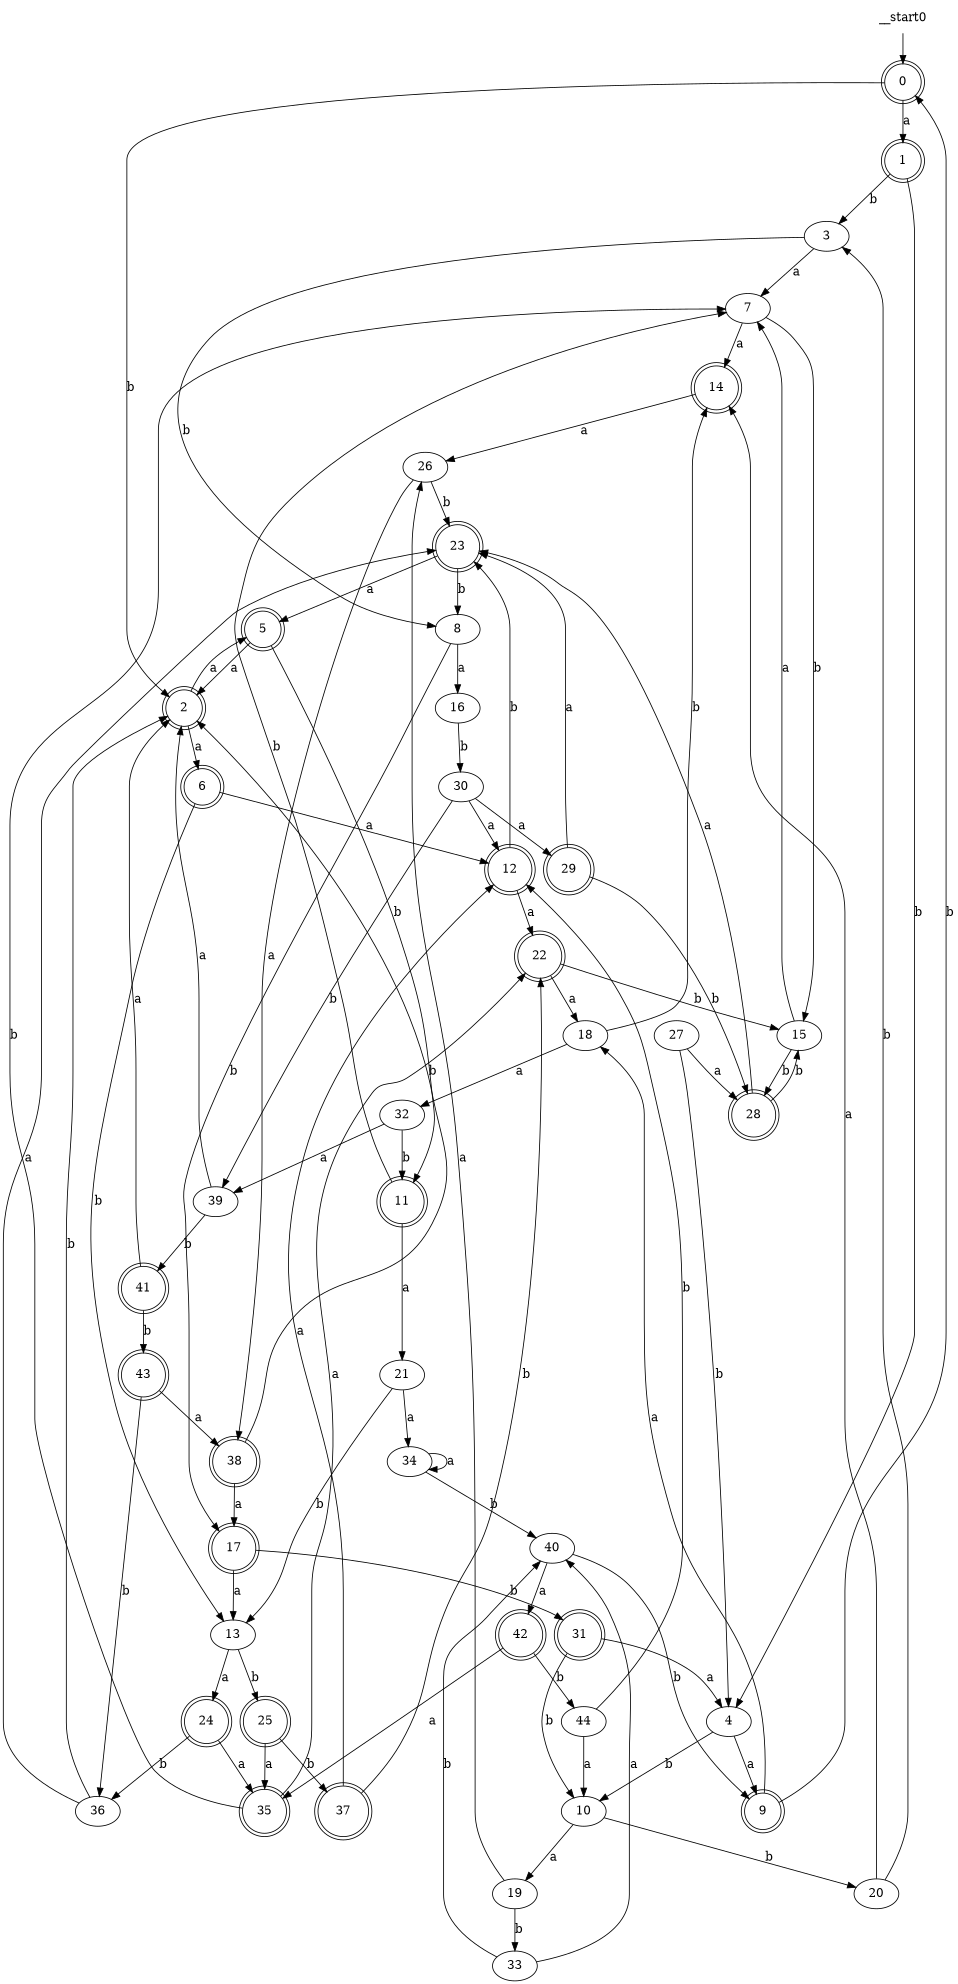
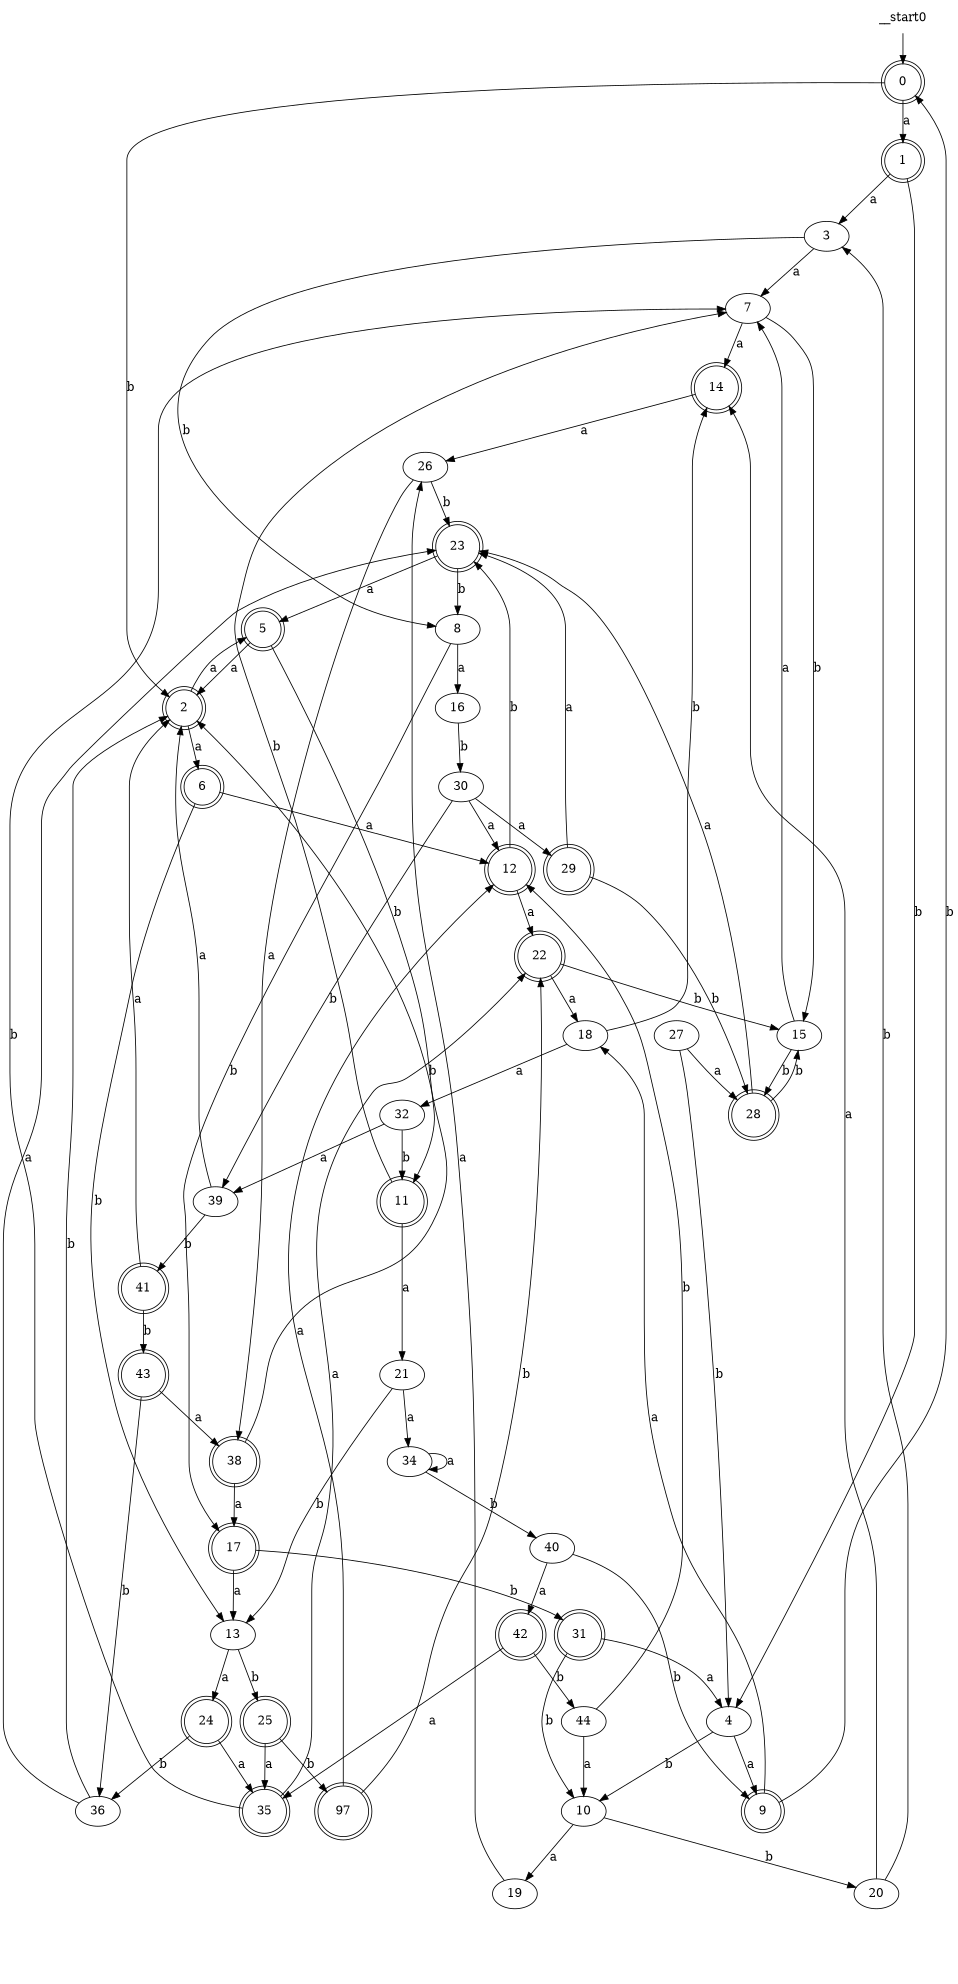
edge "1" -> "3": label "b" -> "a"
node "37": label "37" -> "97"
node "33": removed
